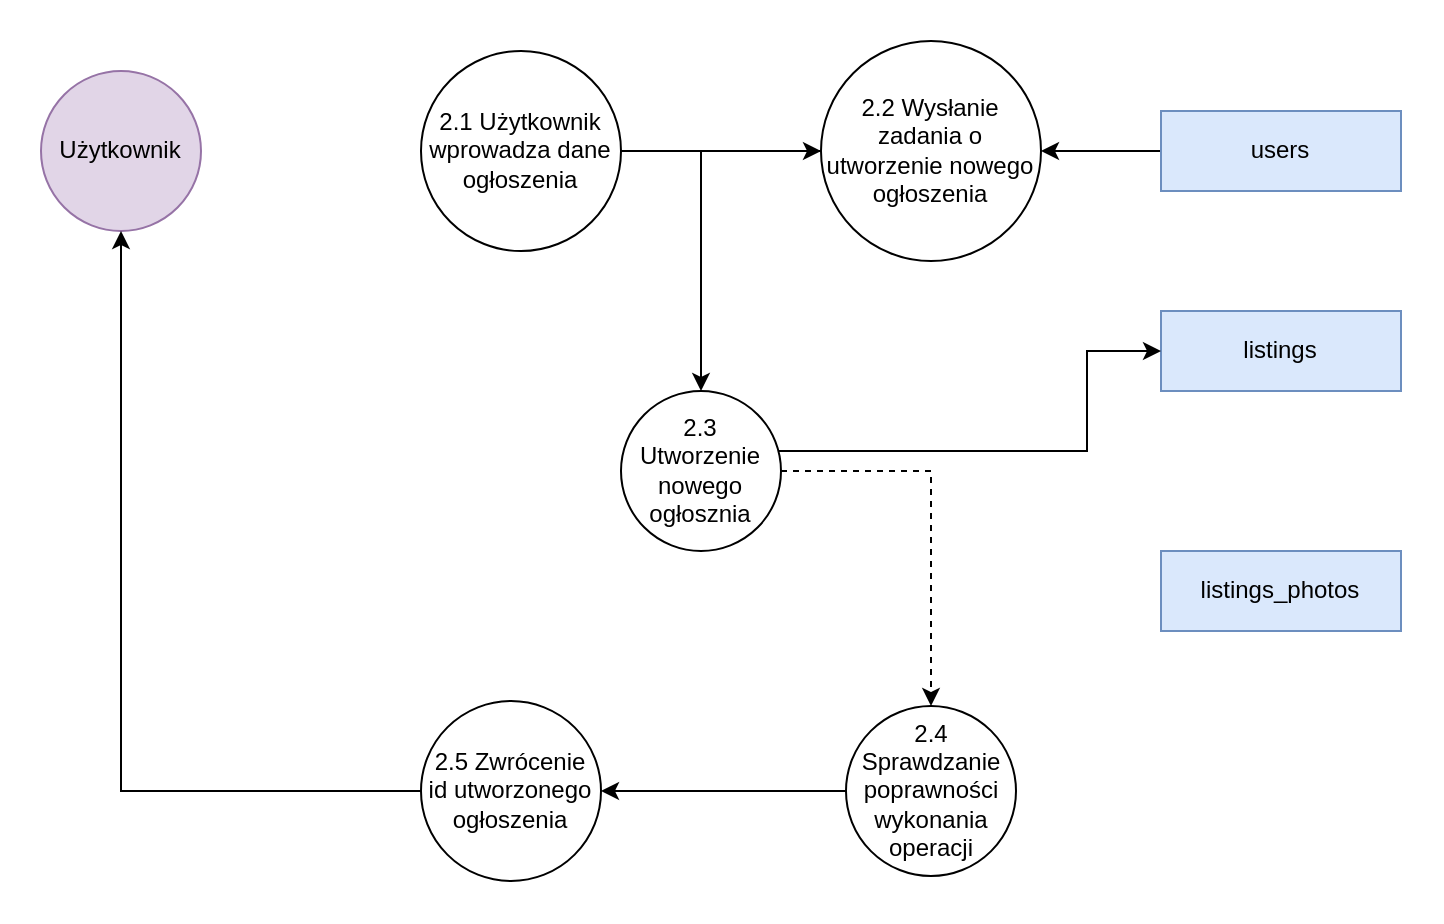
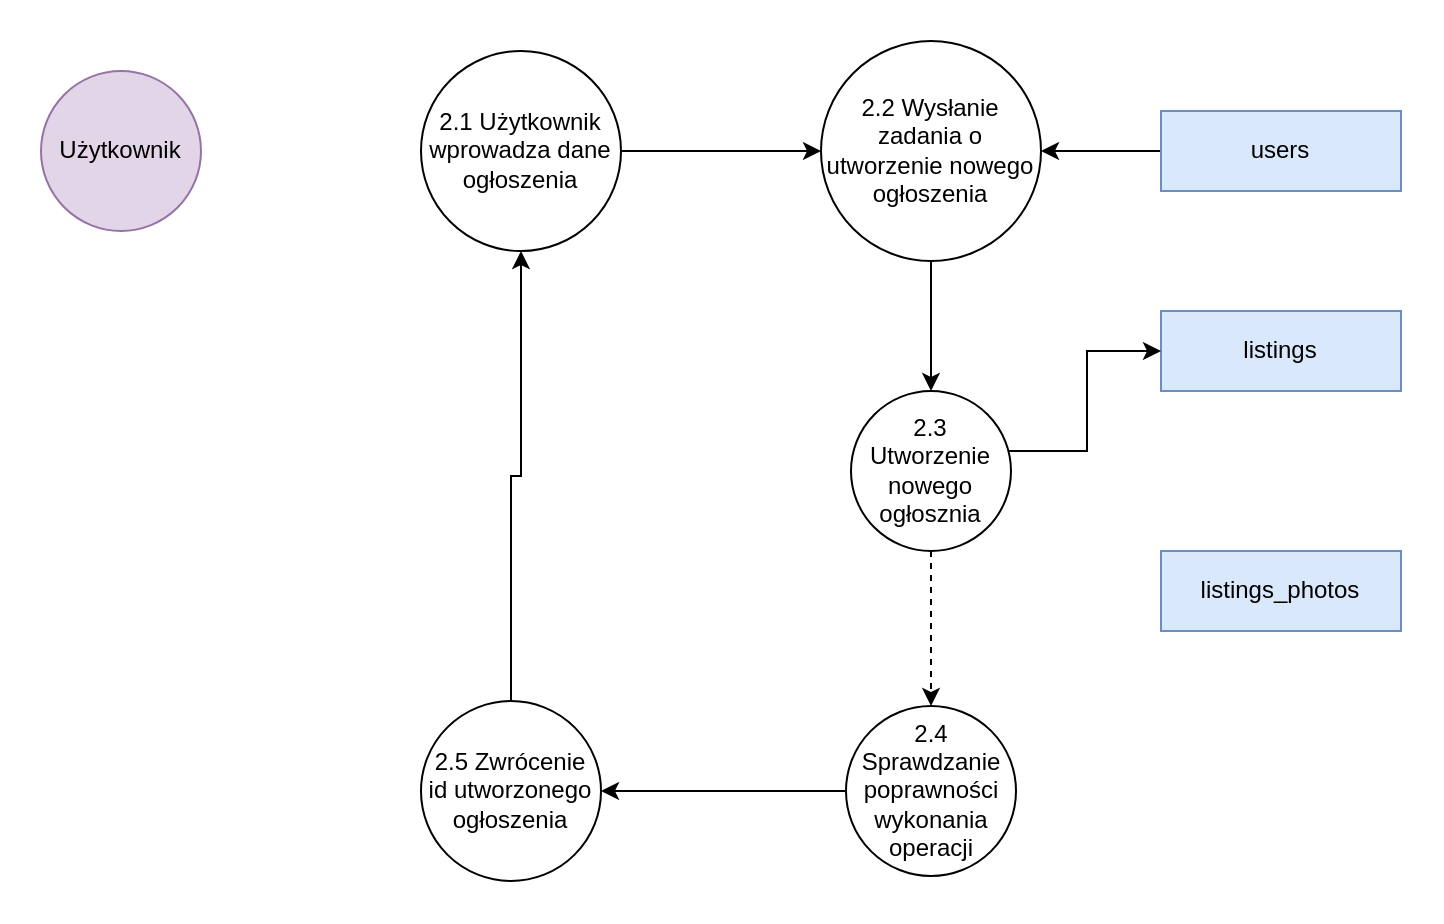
node "2.3 Utworzenie nowego ogłosznia": moved (701, 471) -> (931, 471)
edge "2.5 Zwrócenie id utworzonego ogłoszenia" -> "Użytkownik": now "2.5 Zwrócenie id utworzonego ogłoszenia" -> "2.1 Użytkownik wprowadza dane ogłoszenia"
